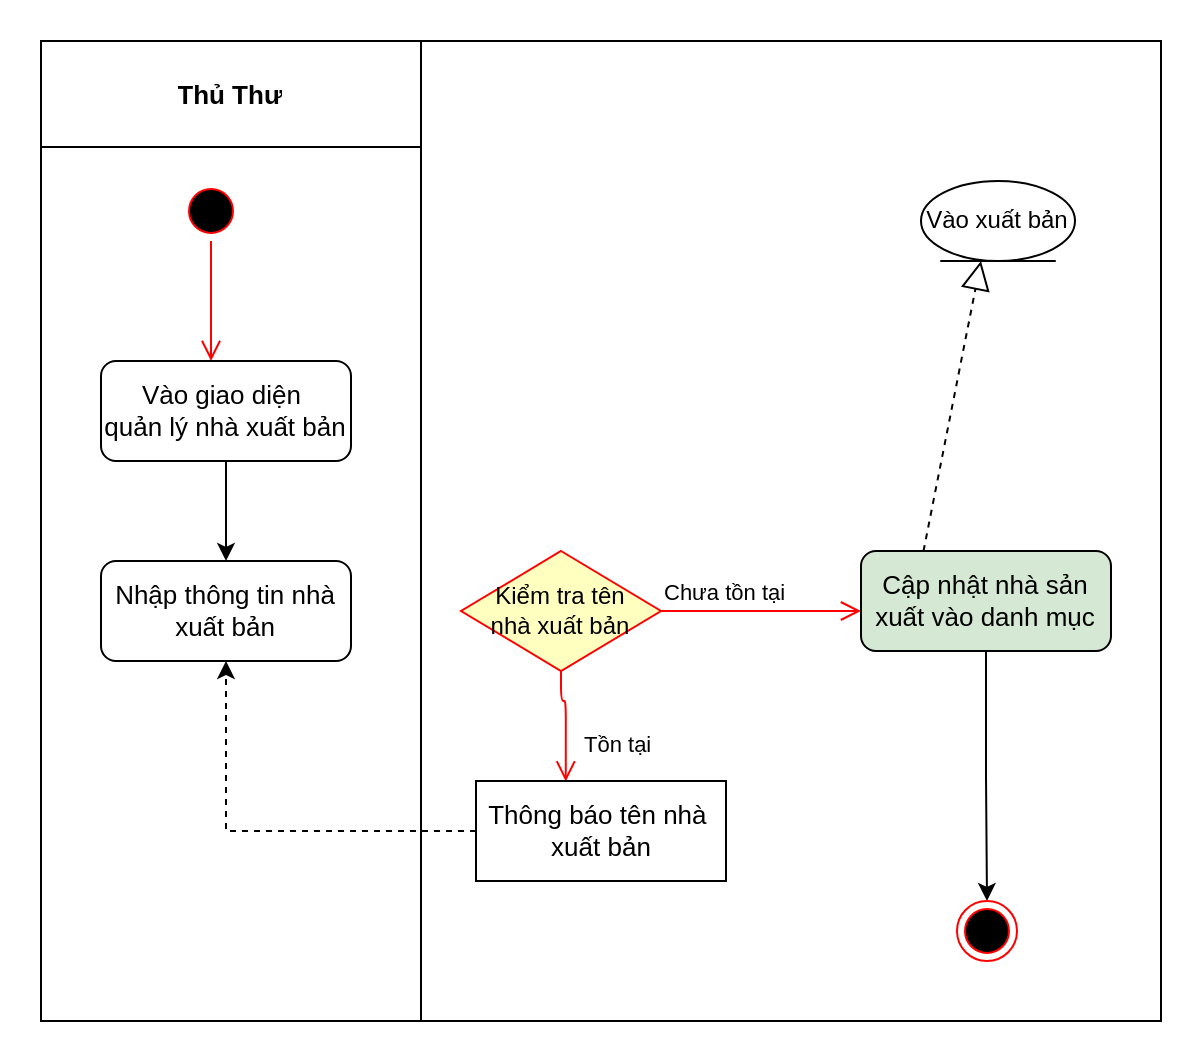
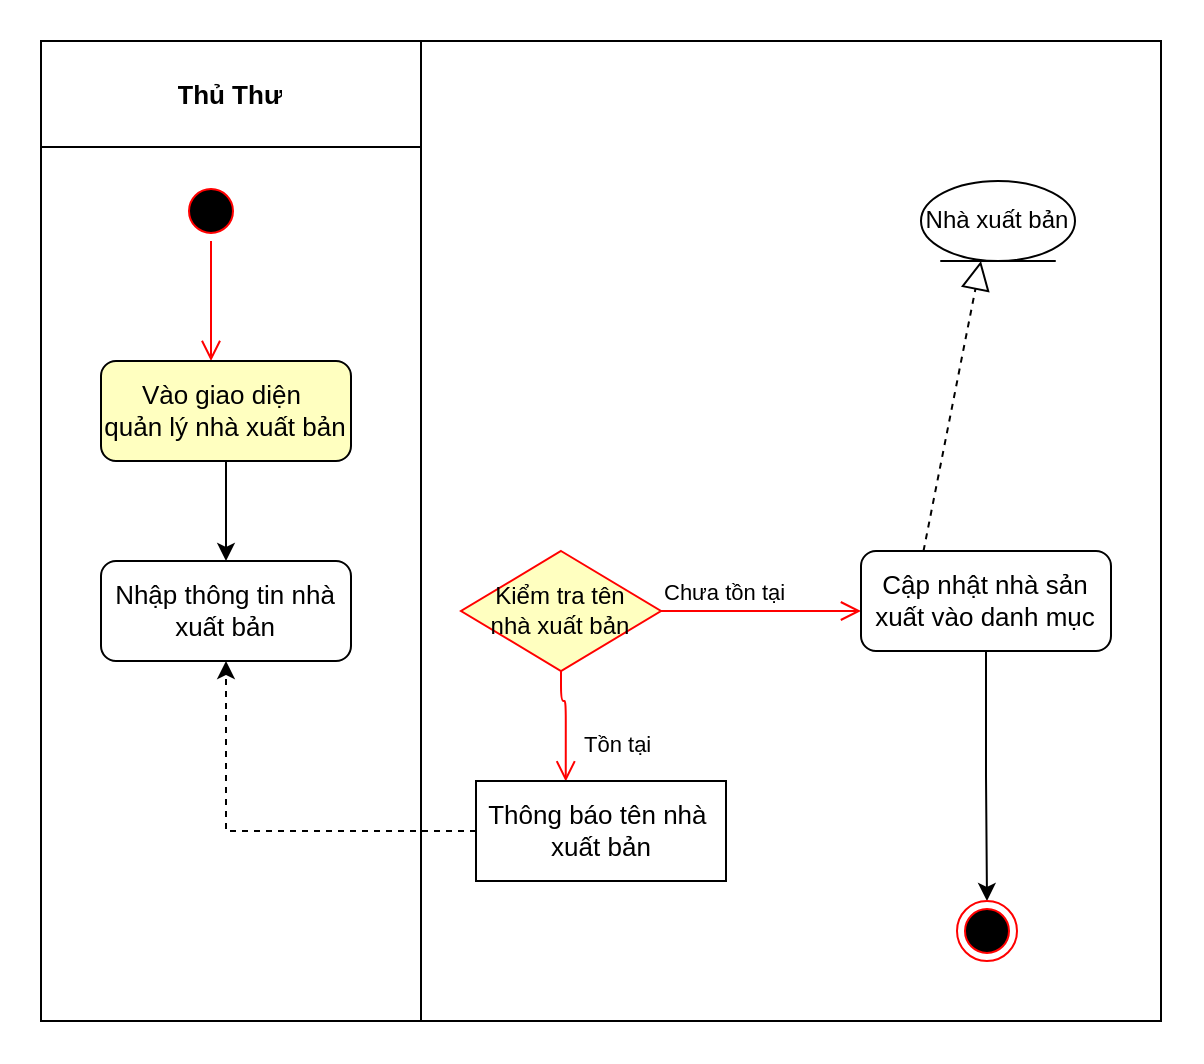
node "Vào xuất bản": label "Vào xuất bản" -> "Nhà xuất bản"
node "Vào giao diện quản lý nhà xuất bản": fillcolor #ffffff -> #ffffc0
node "Cập nhật nhà sản xuất vào danh mục": fillcolor #d5e8d4 -> #ffffff
